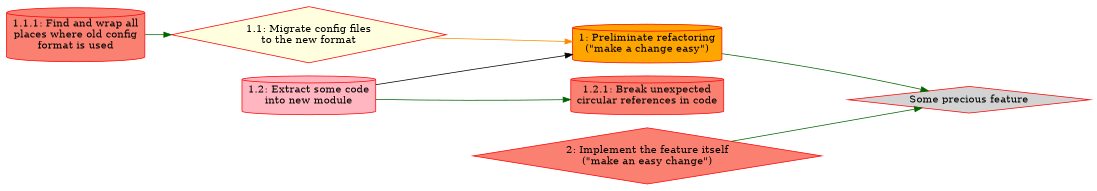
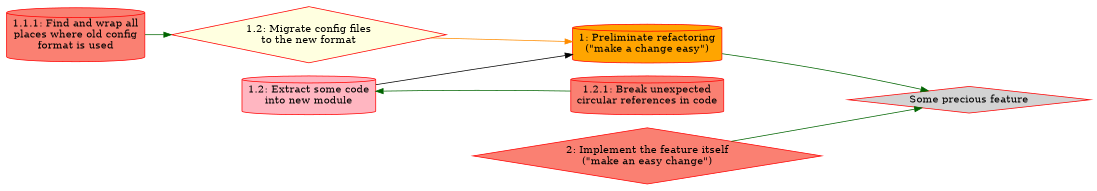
node "1.1: Migrate config files to the new format": label "1.1: Migrate config files to the new format" -> "1.2: Migrate config files to the new format"
edge "1.2: Extract some code into new module" -> "1.2.1: Break unexpected circular references in code": reversed
